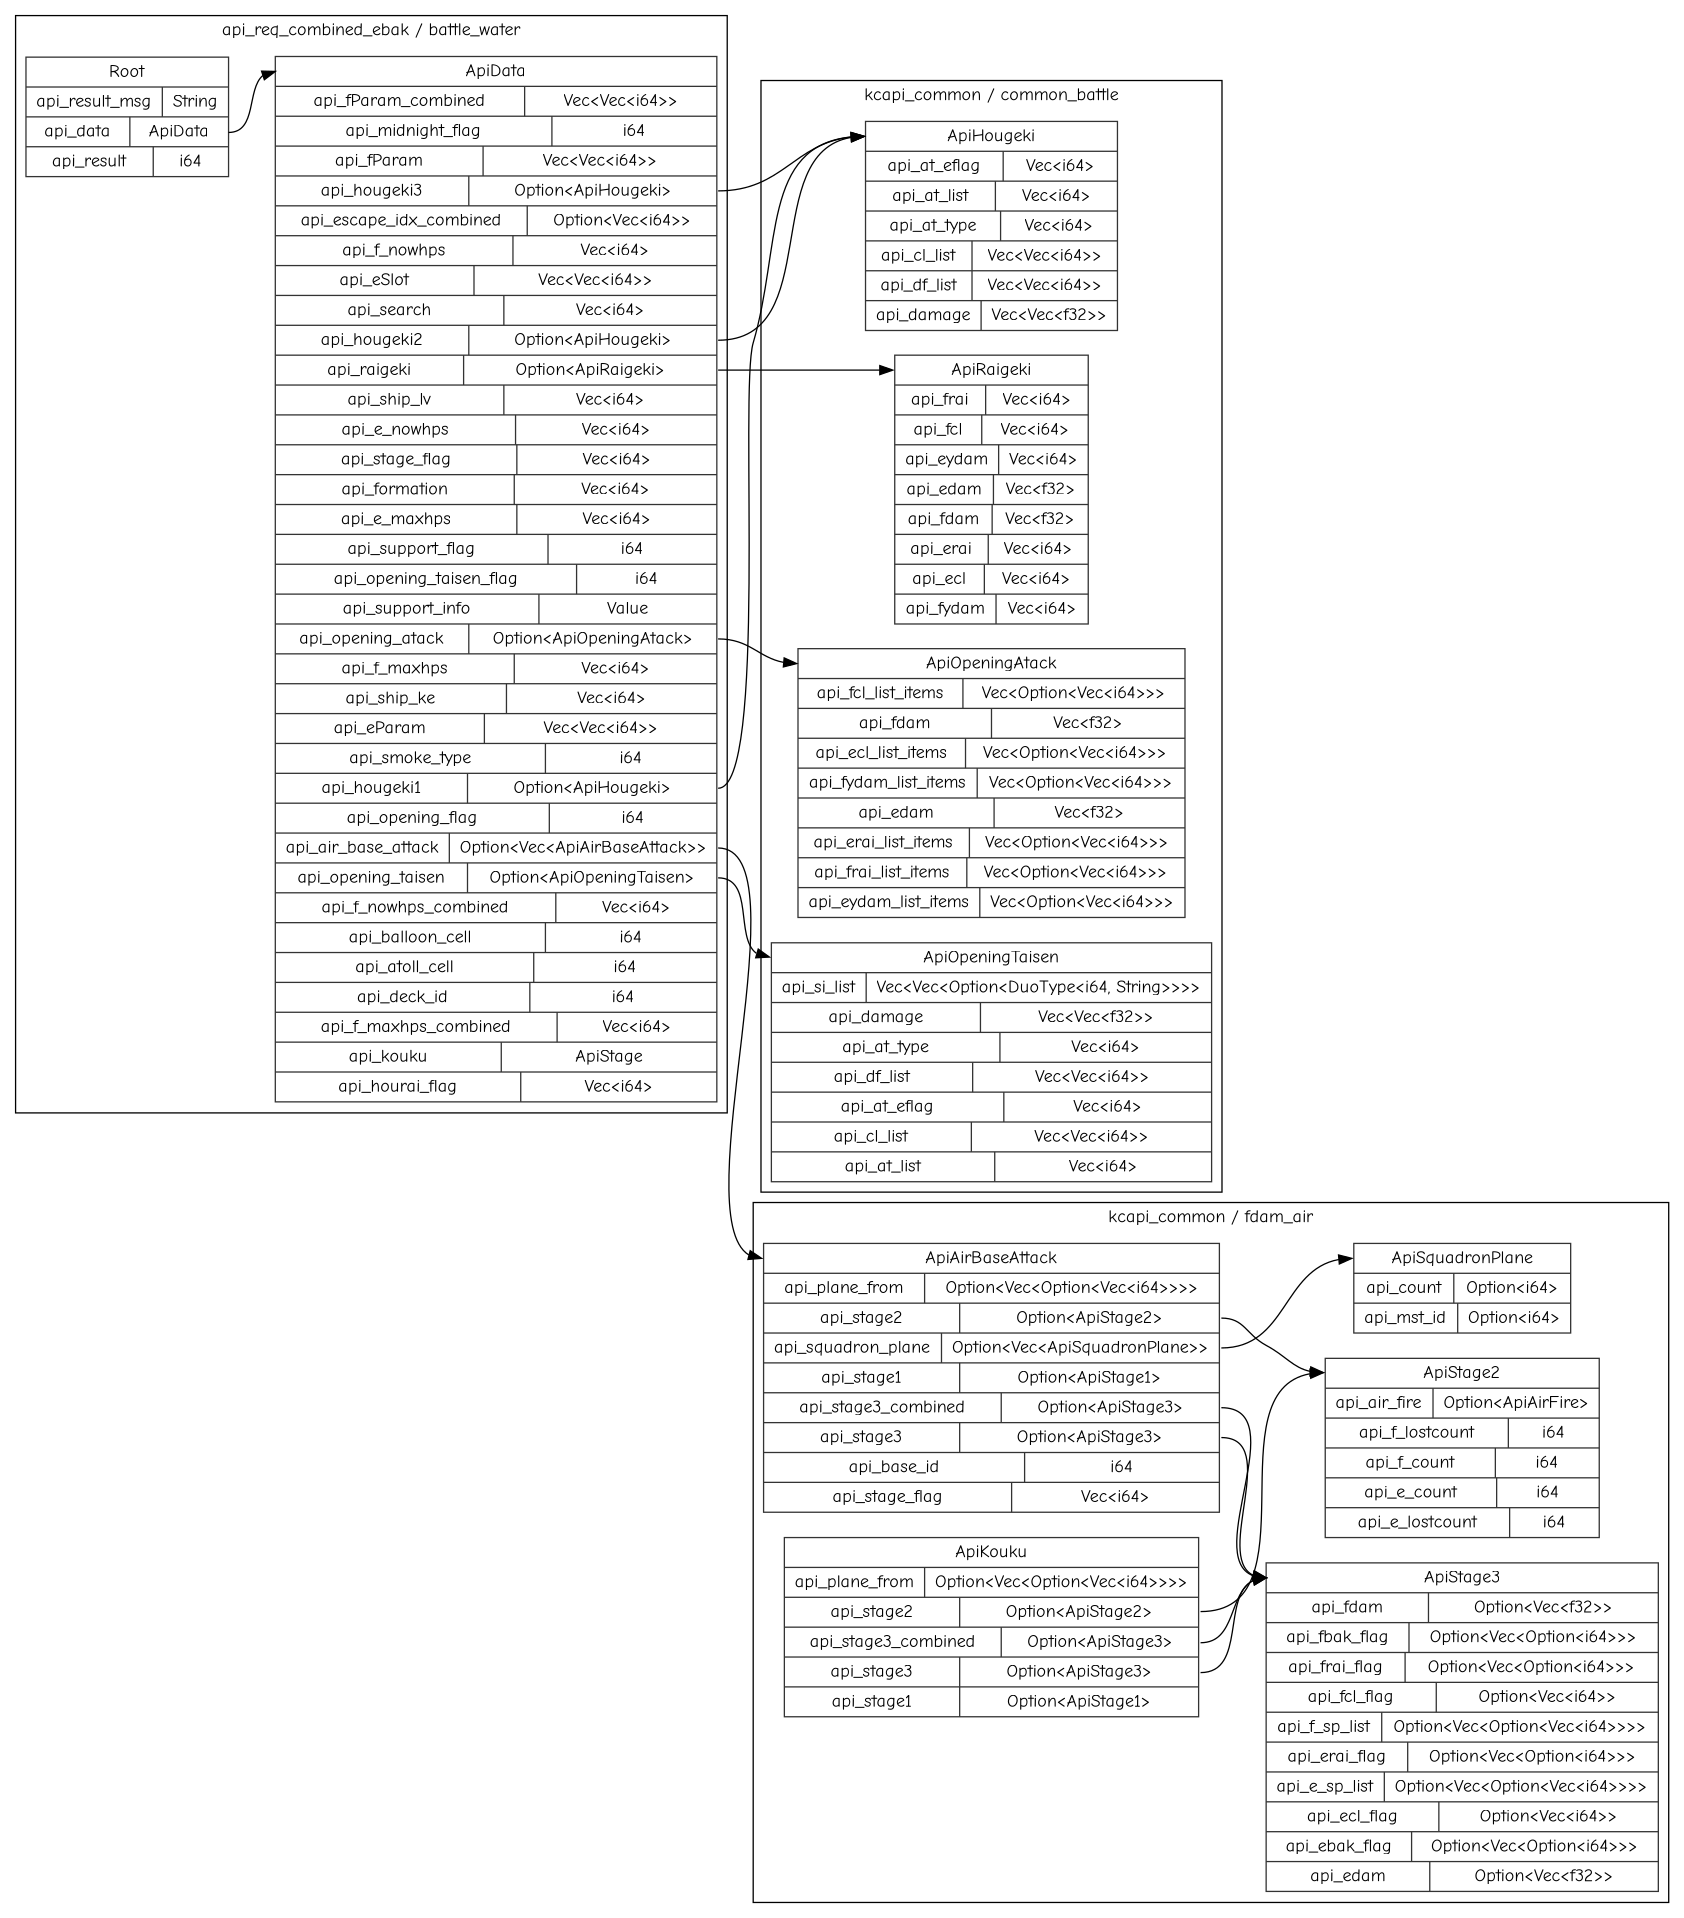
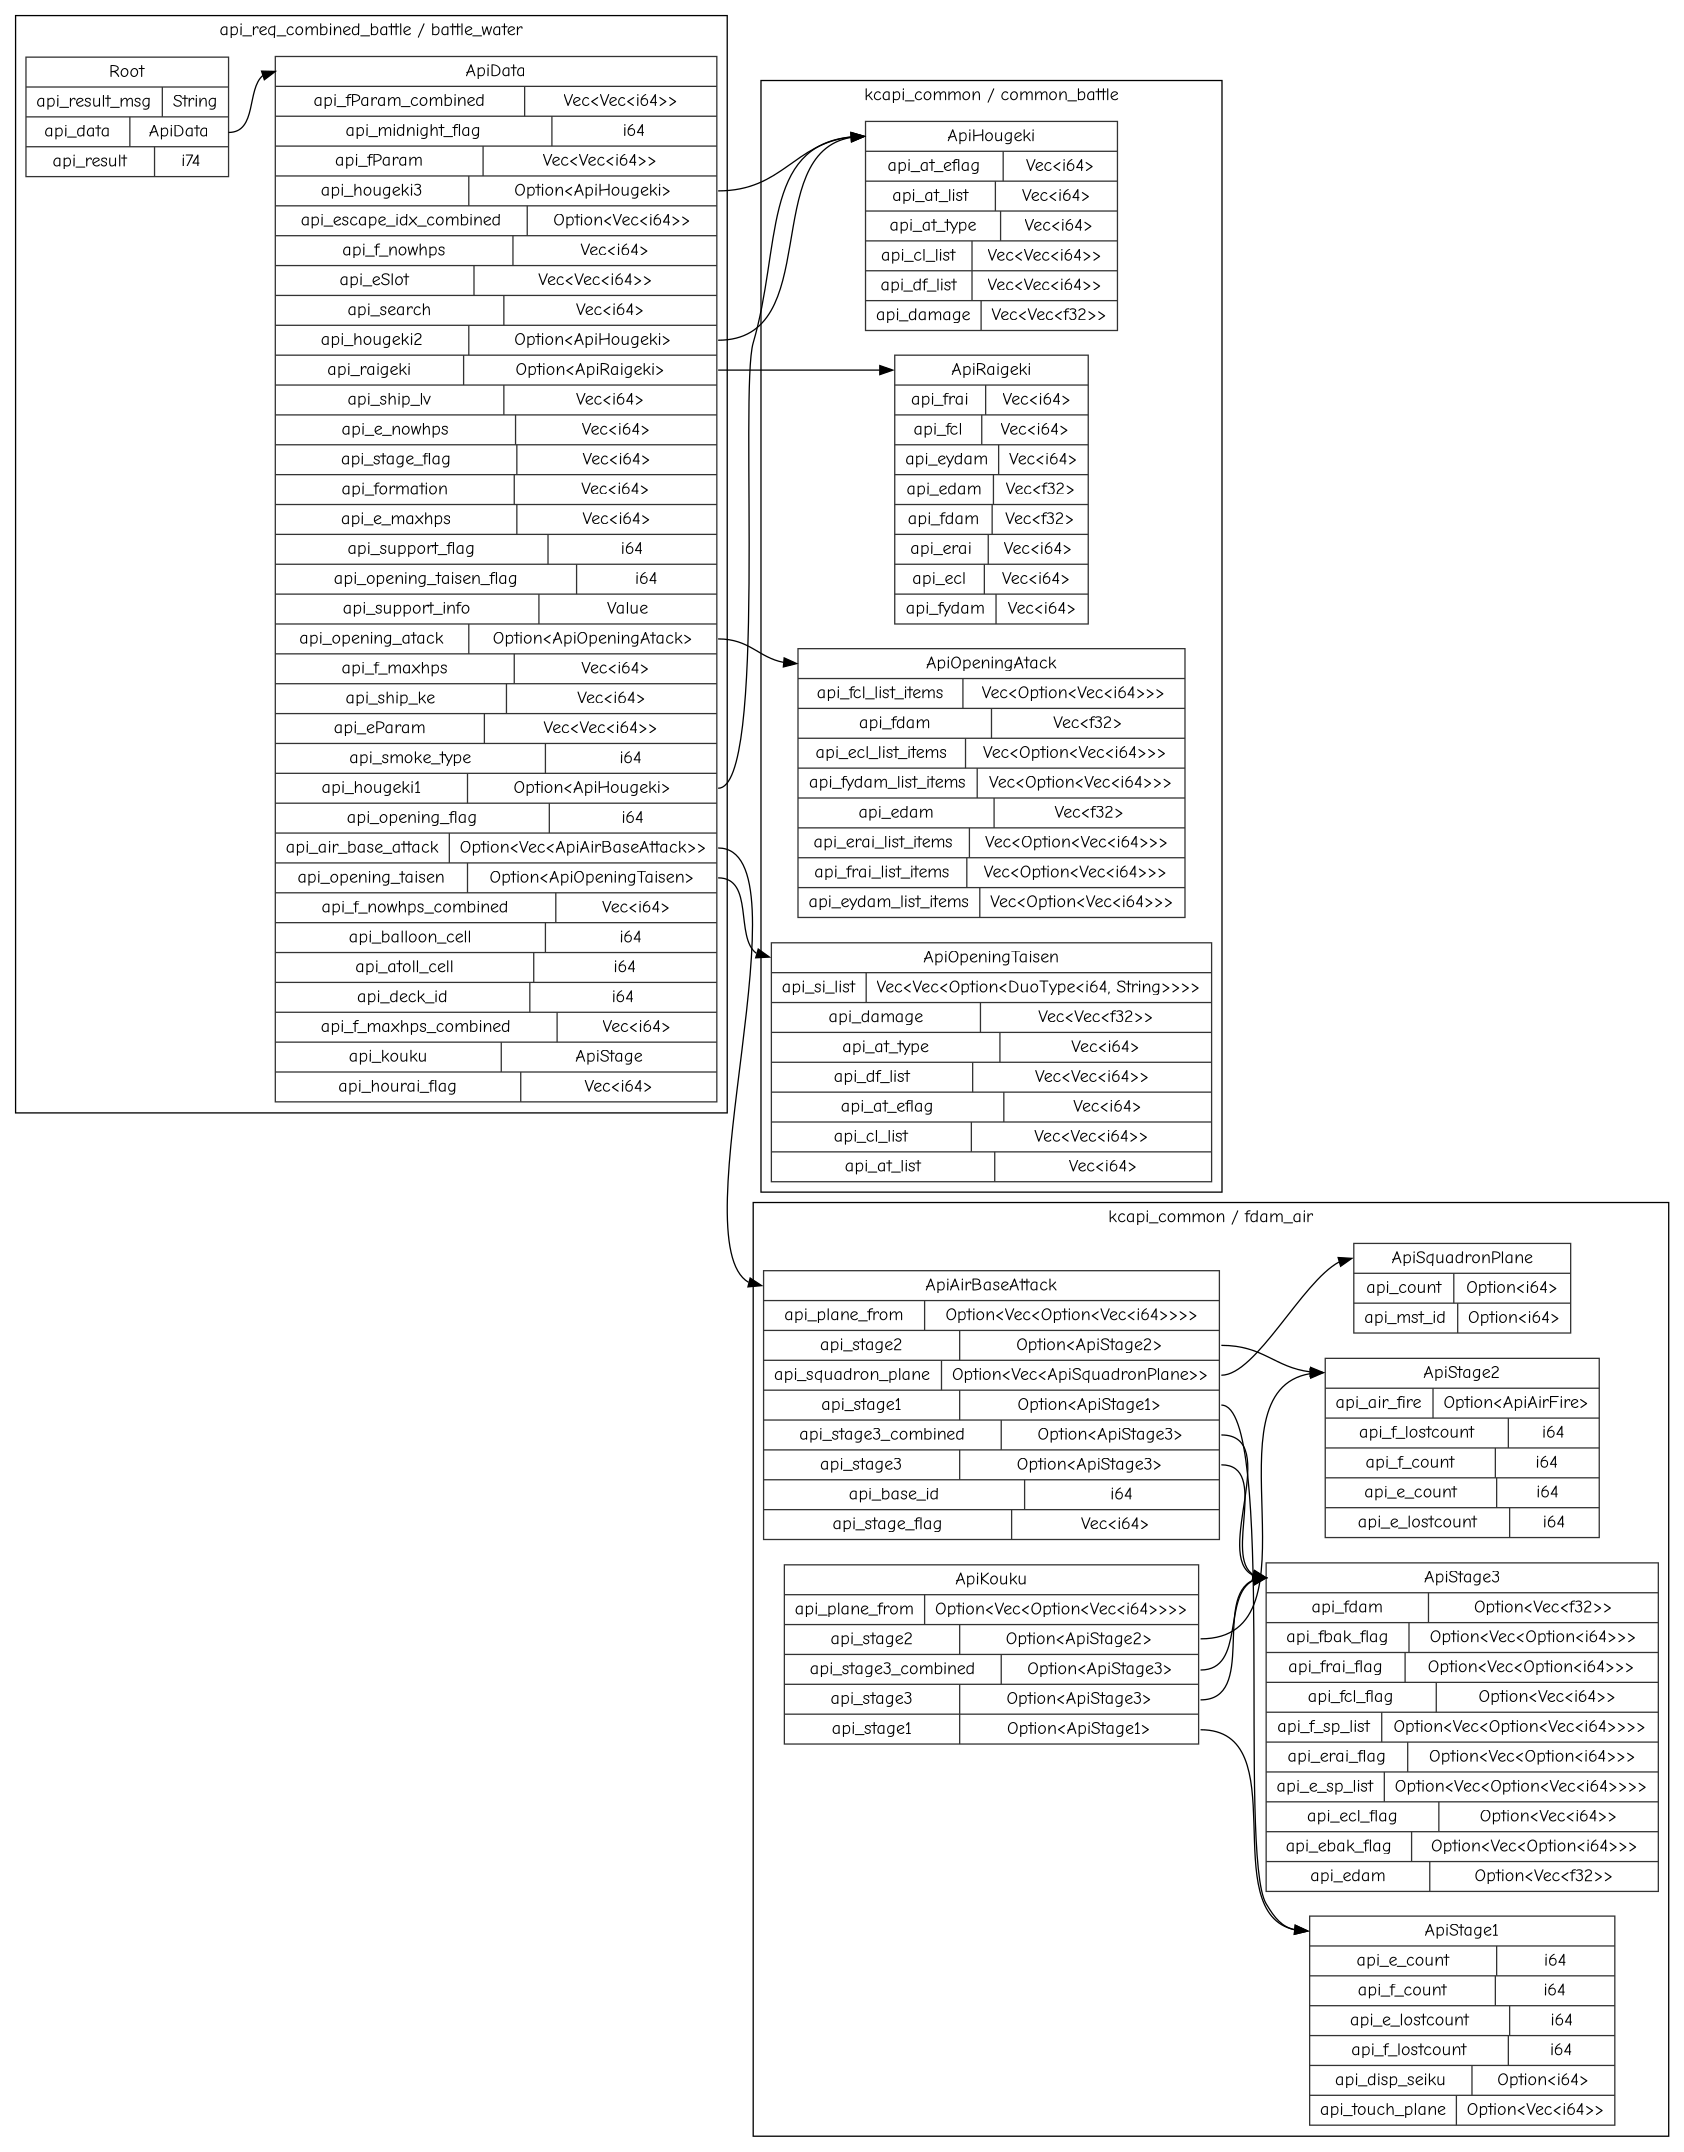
cluster "api_req_combined_ebak / battle_water": label "api_req_combined_ebak / battle_water" -> "api_req_combined_battle / battle_water"
node "Root": text "i64" -> "i74"
node "ApiStage1": added
